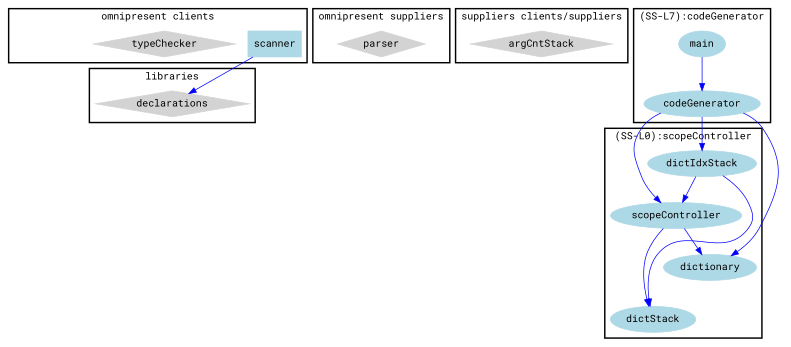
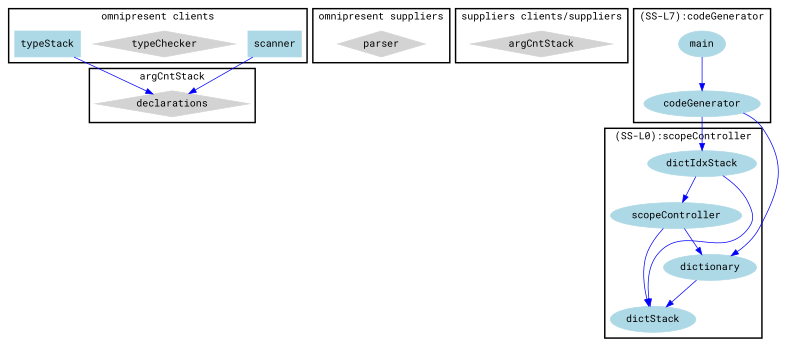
node "typeStack": added
cluster "libraries": label "libraries" -> "argCntStack"
edge "codeGenerator" -> "scopeController": removed
edge "dictionary" -> "dictStack": added
